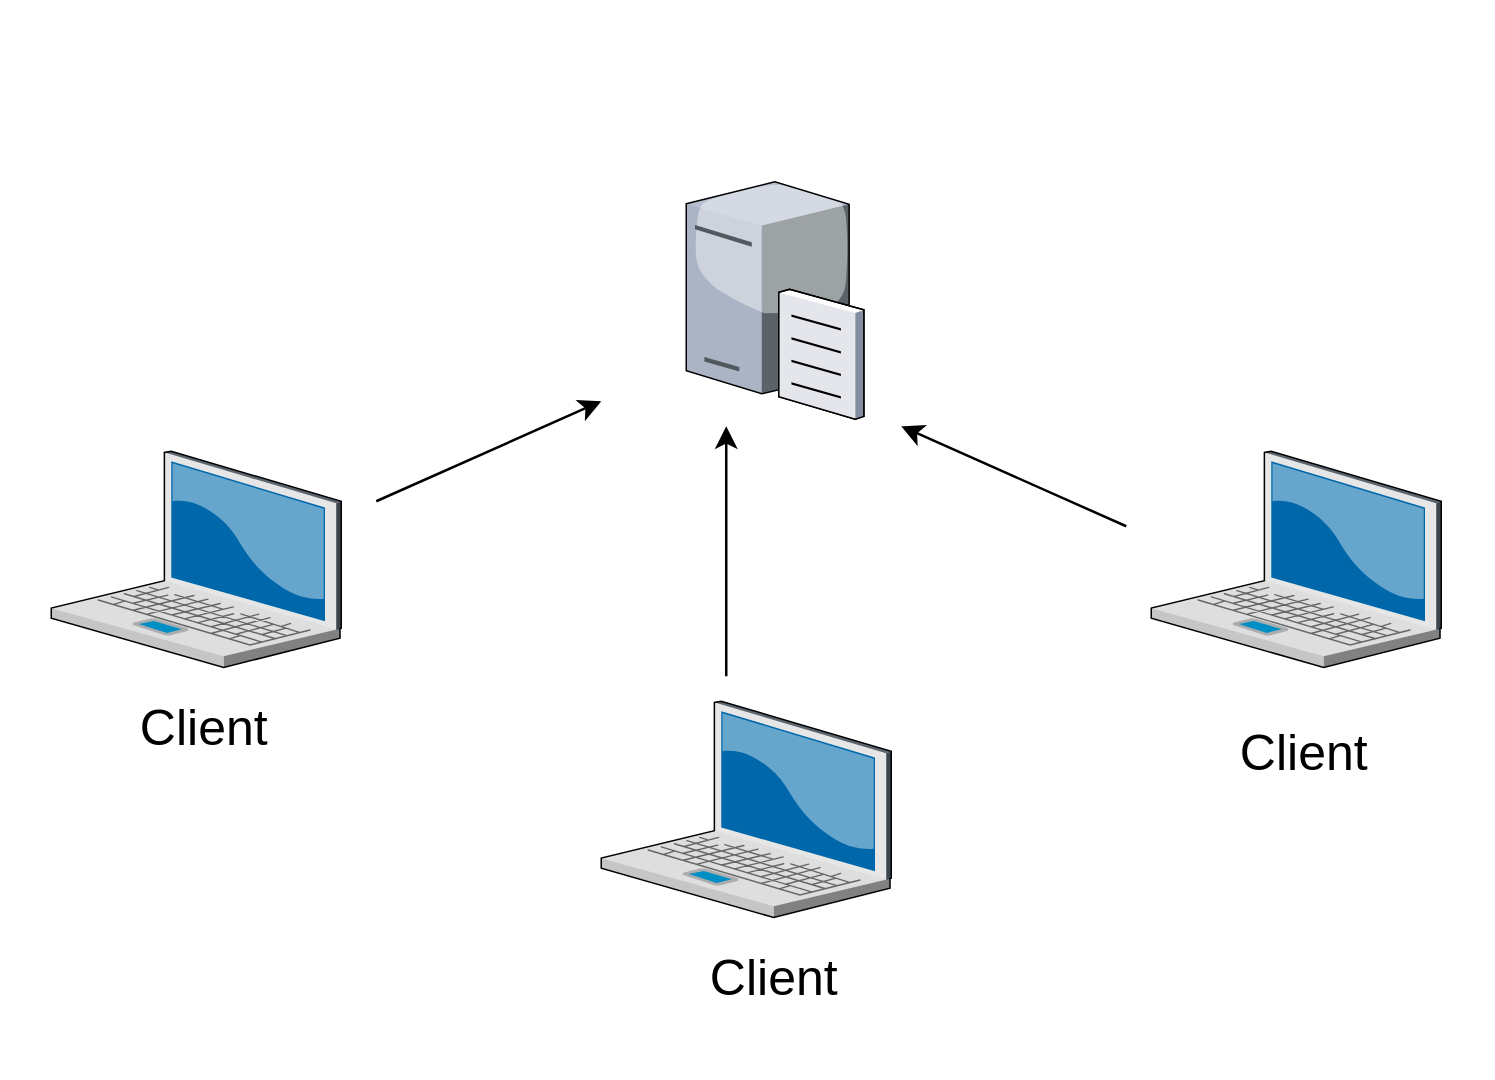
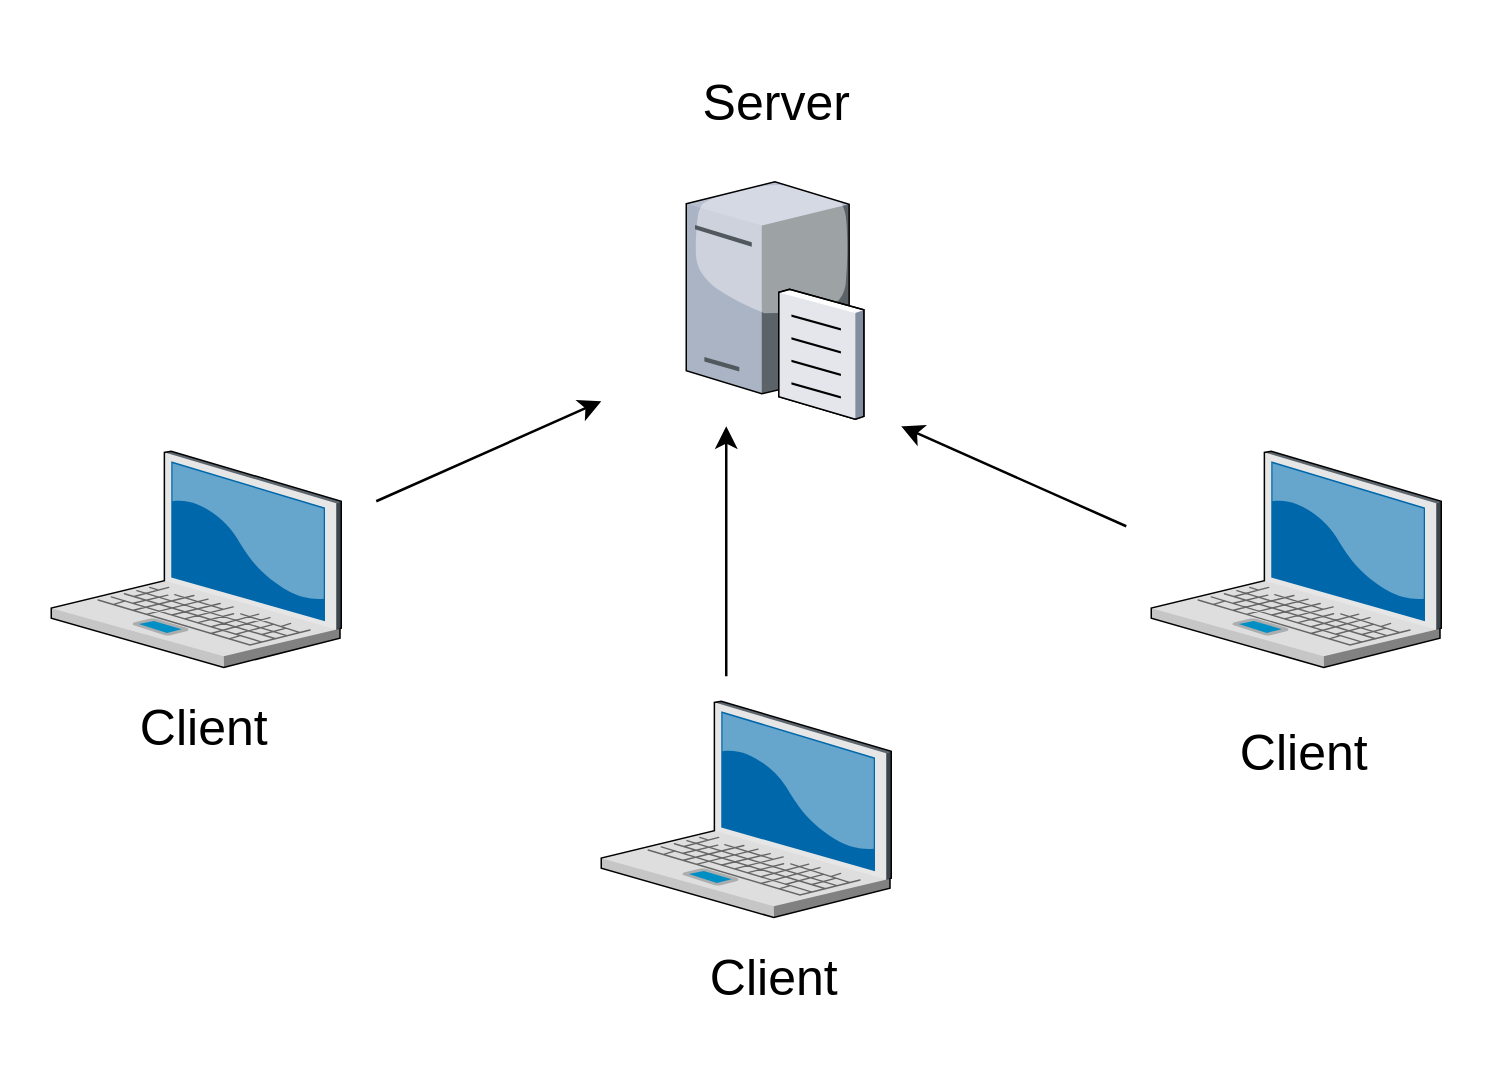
node "Server": added
